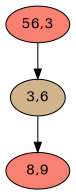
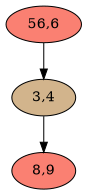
node "56,3": label "56,3" -> "56,6"
node "3,6": label "3,6" -> "3,4"
